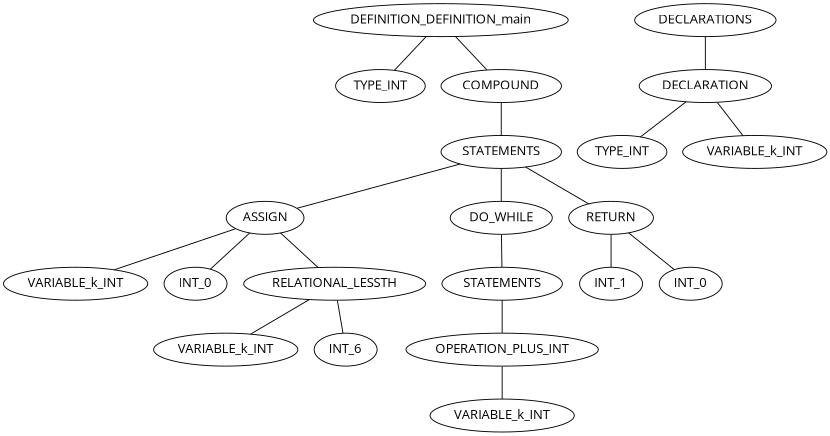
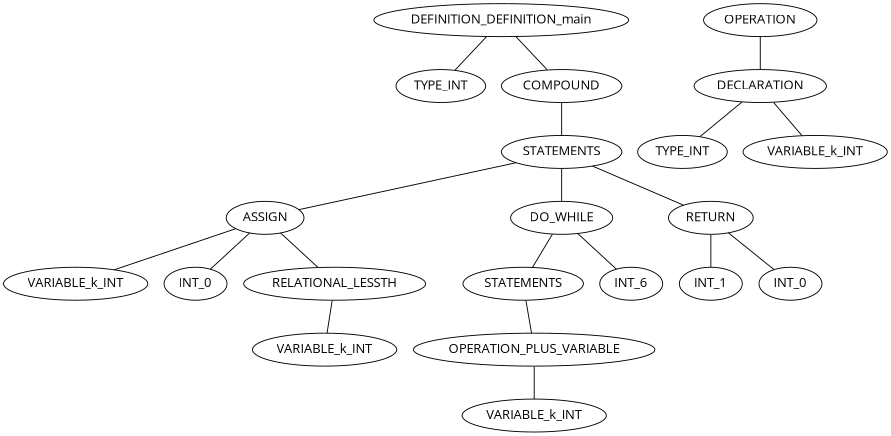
node "DECLARATIONS": label "DECLARATIONS" -> "OPERATION"
edge "RELATIONAL_LESSTH" -- "INT_6": now "DO_WHILE" -- "INT_6"
node "OPERATION_PLUS_INT": label "OPERATION_PLUS_INT" -> "OPERATION_PLUS_VARIABLE"
